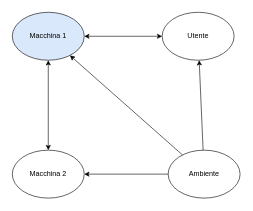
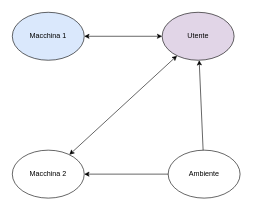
node "Utente": fillcolor #ffffff -> #e1d5e7
edge "Ambiente" -> "Macchina 1": removed
edge "Macchina 1" -- "Macchina 2": now "Utente" -- "Macchina 2"
